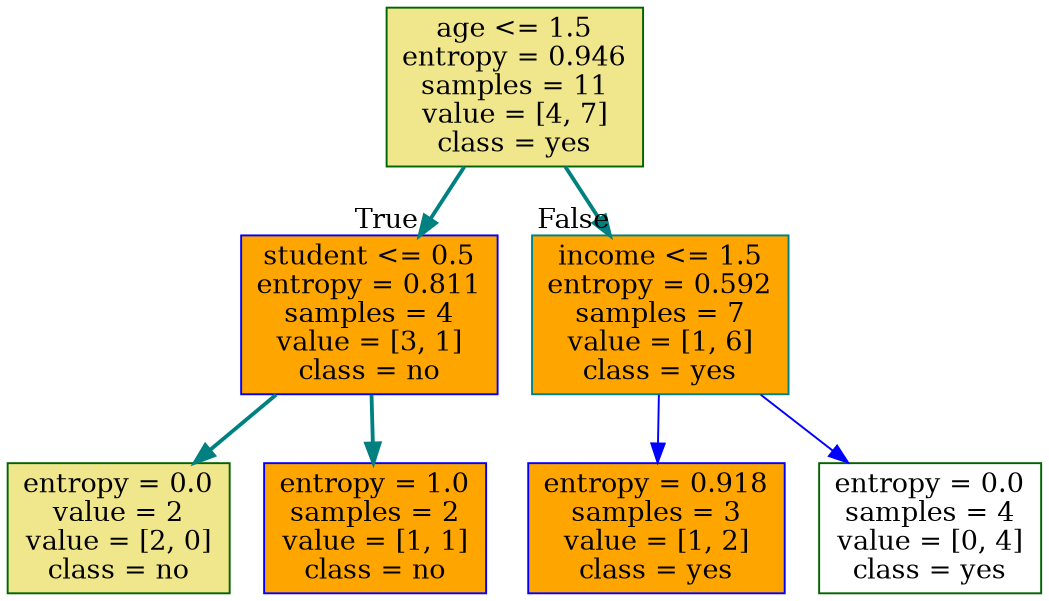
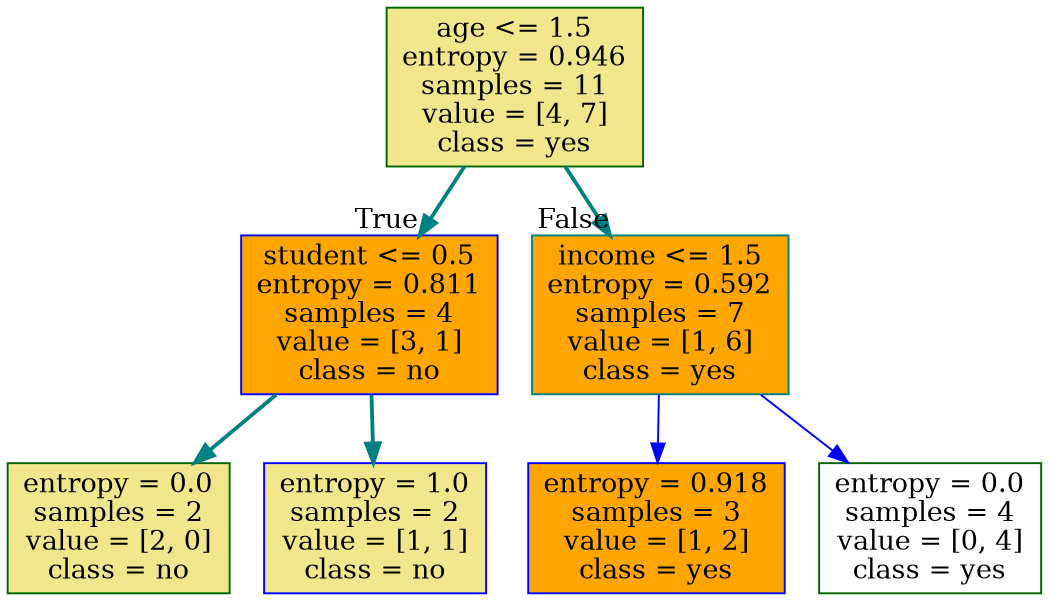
node "entropy = 0.0 value = 2 value = [2, 0] class = no": label "entropy = 0.0 value = 2 value = [2, 0] class = no" -> "entropy = 0.0 samples = 2 value = [2, 0] class = no"
node "entropy = 1.0 samples = 2 value = [1, 1] class = no": fillcolor orange -> khaki
